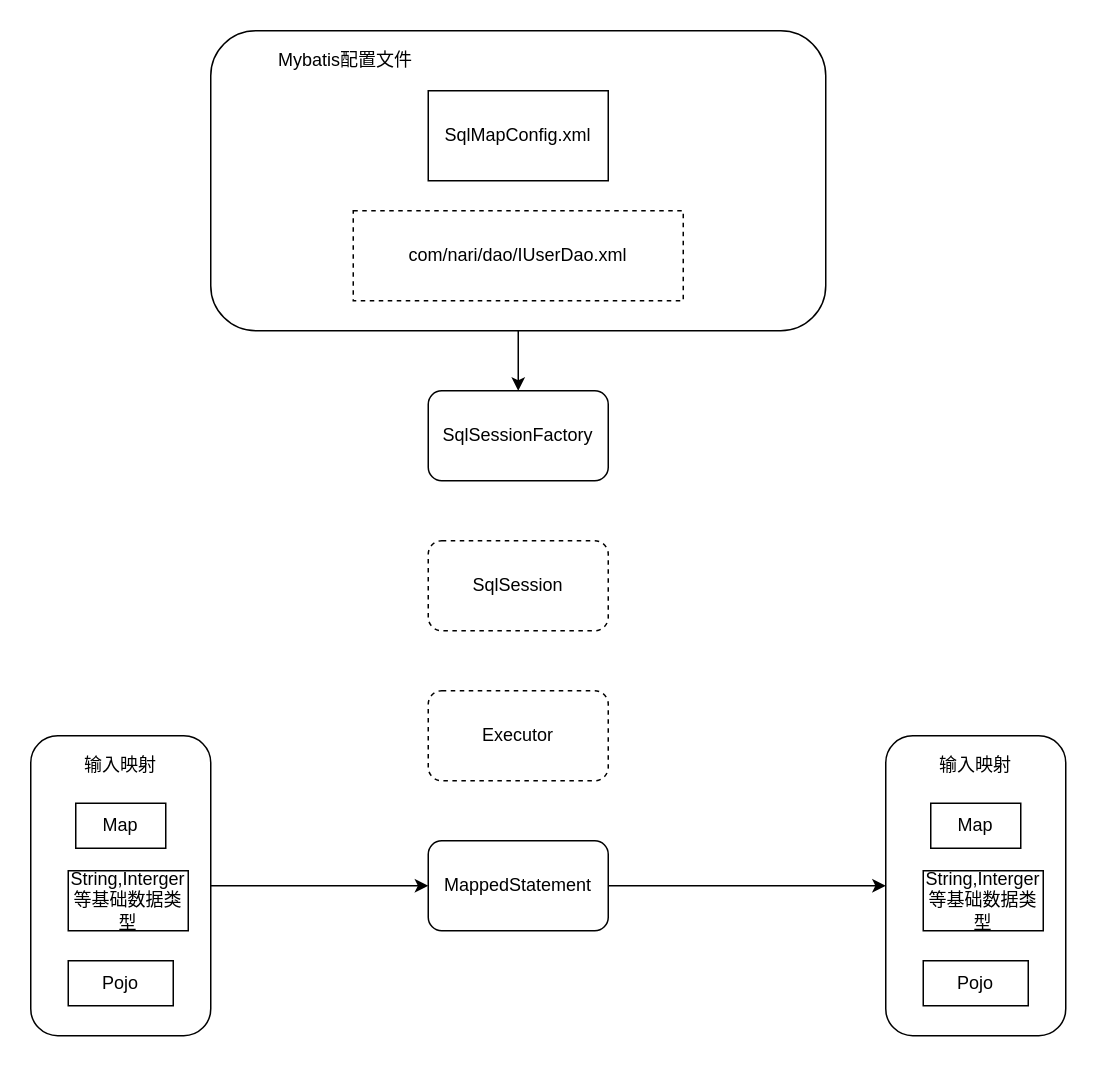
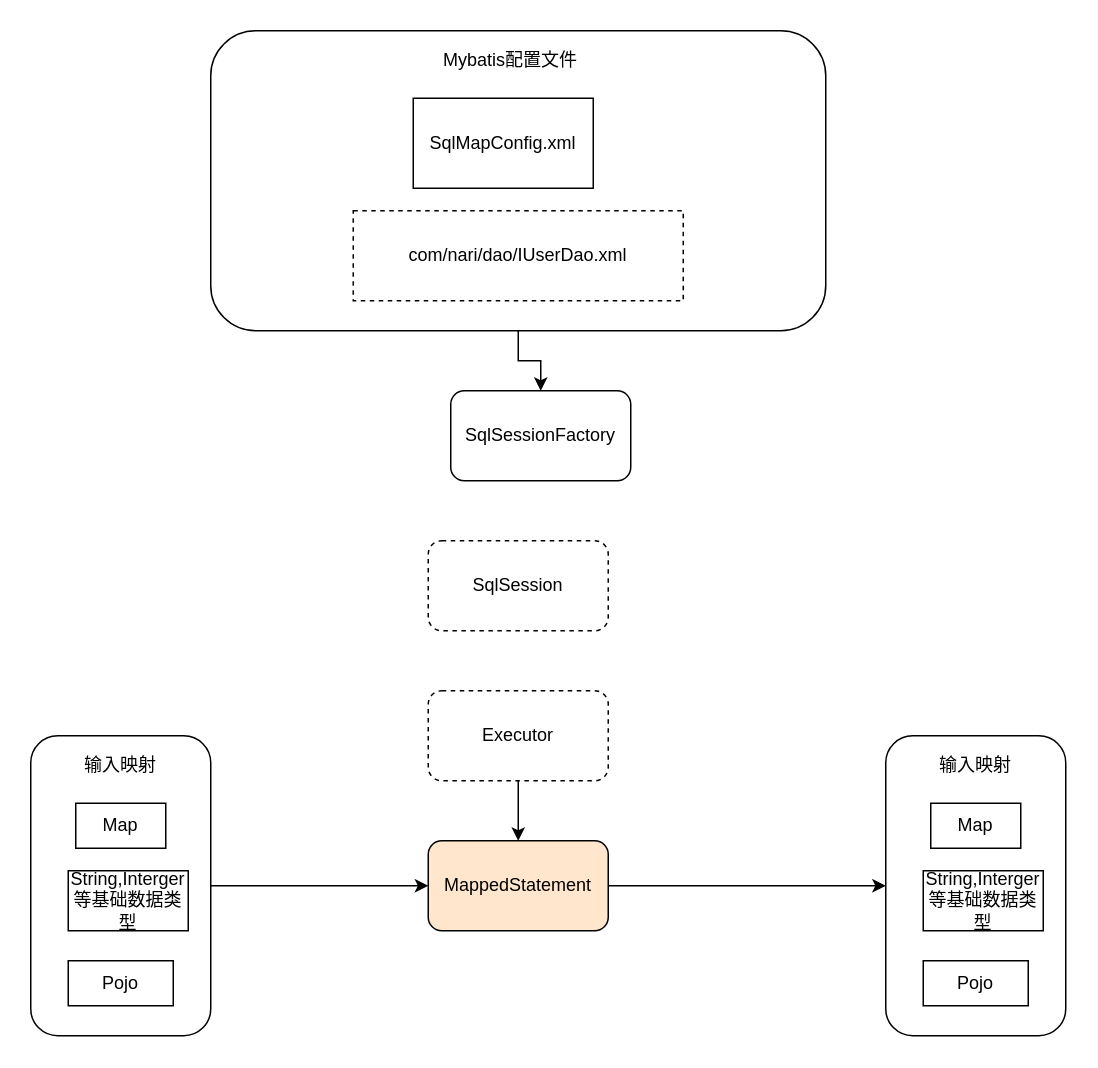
node "Mybatis配置文件": moved (346, 61) -> (511, 61)
node "SqlMapConfig.xml": moved (518, 136) -> (503, 143)
node "SqlSessionFactory": moved (518, 436) -> (541, 436)
edge "Executor" -> "MappedStatement": added
node "MappedStatement": fillcolor #ffffff -> #ffe6cc
